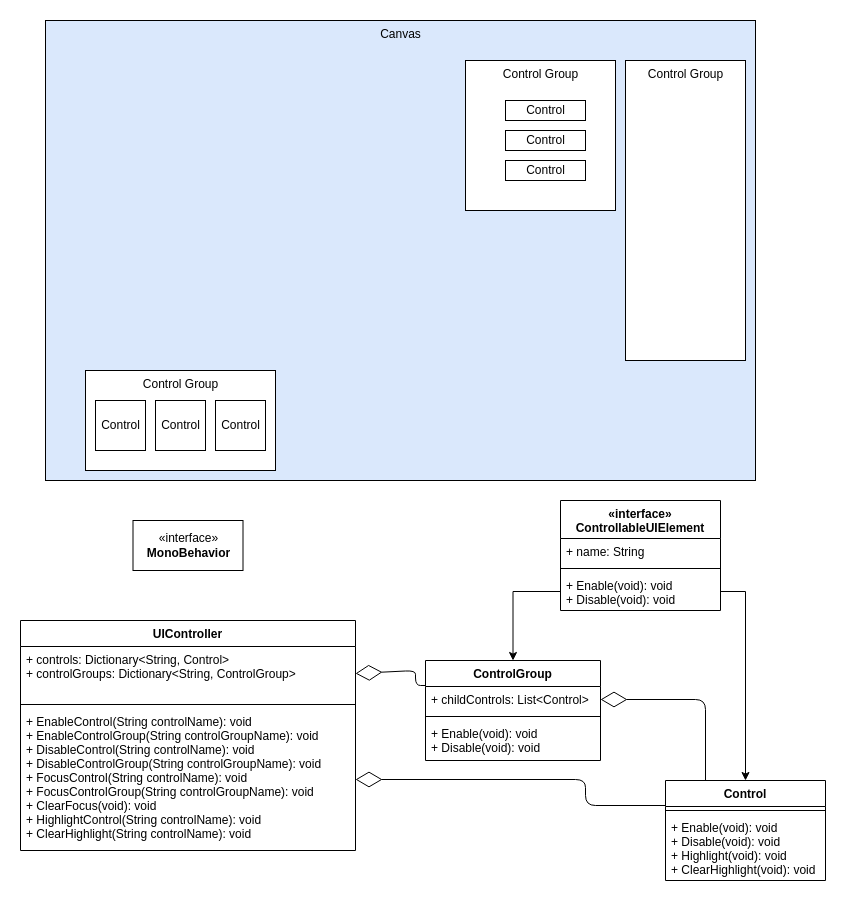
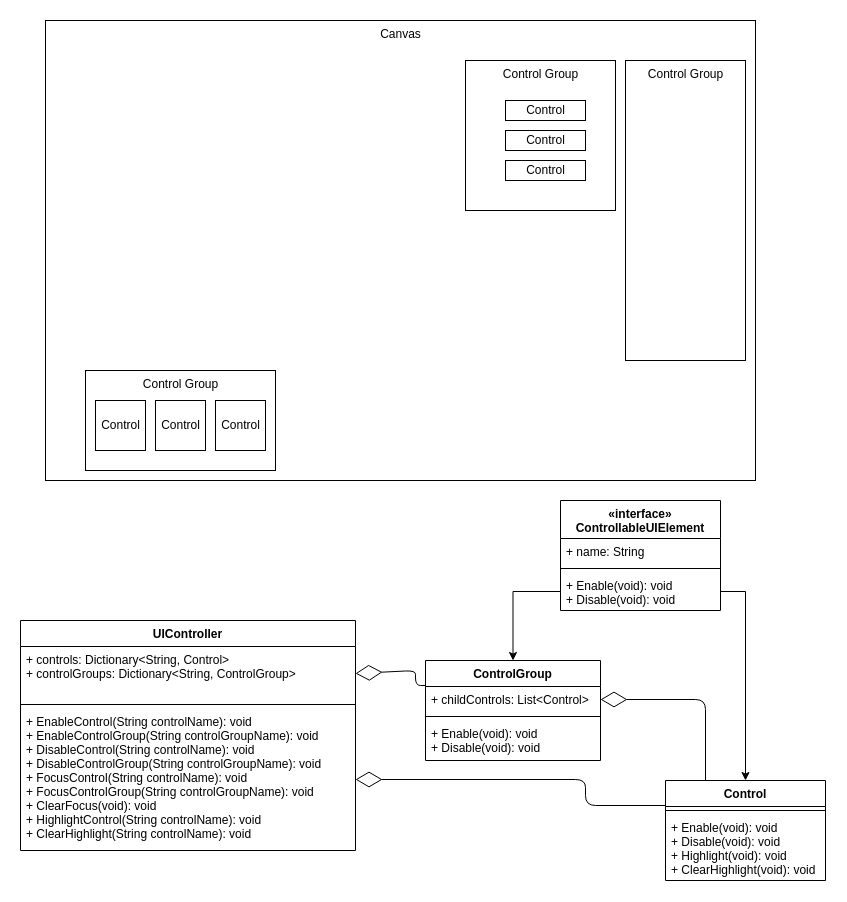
node "Canvas": fillcolor #dae8fc -> #ffffff
node "«interface» MonoBehavior": removed
